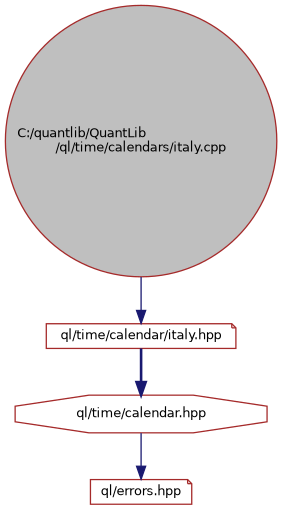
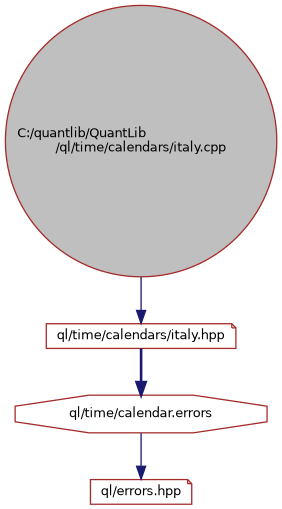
node "ql/time/calendar/italy.hpp": label "ql/time/calendar/italy.hpp" -> "ql/time/calendars/italy.hpp"
node "ql/time/calendar.hpp": label "ql/time/calendar.hpp" -> "ql/time/calendar.errors"
